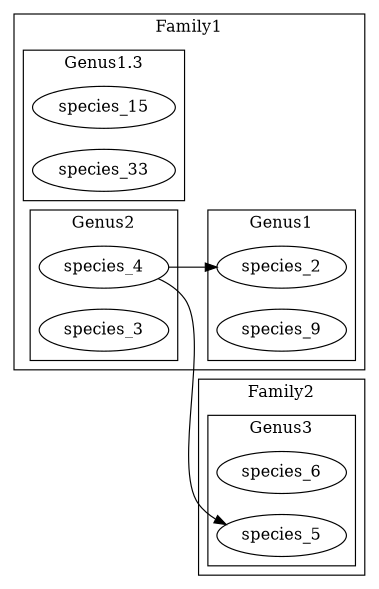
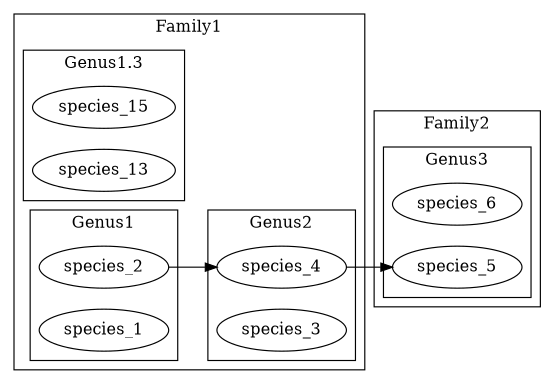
node "species_33": label "species_33" -> "species_13"
edge "species_4" -> "species_2": reversed
node "species_9": label "species_9" -> "species_1"
